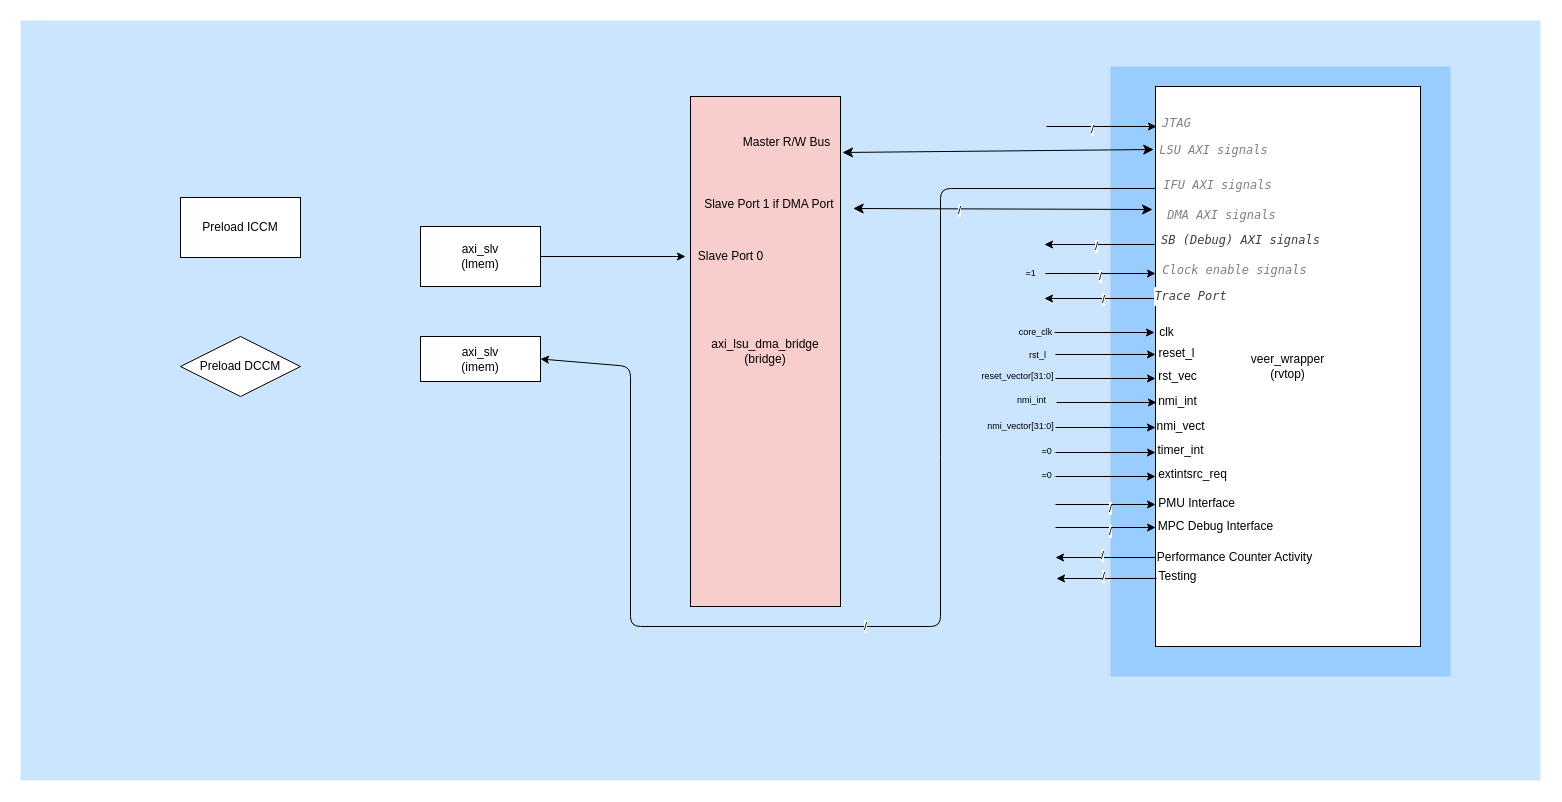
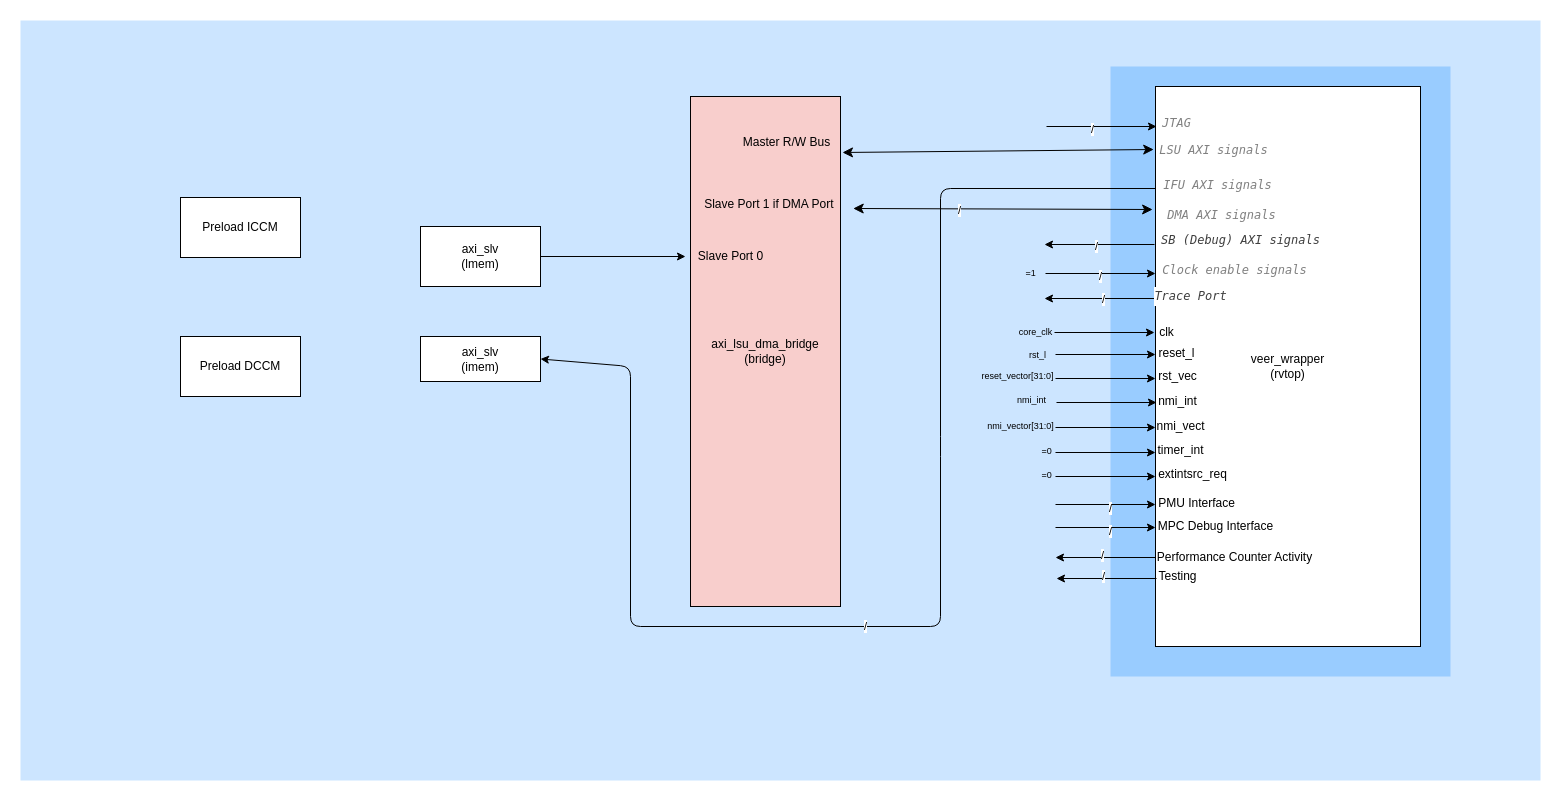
node "Preload DCCM": shape diamond -> rectangle
